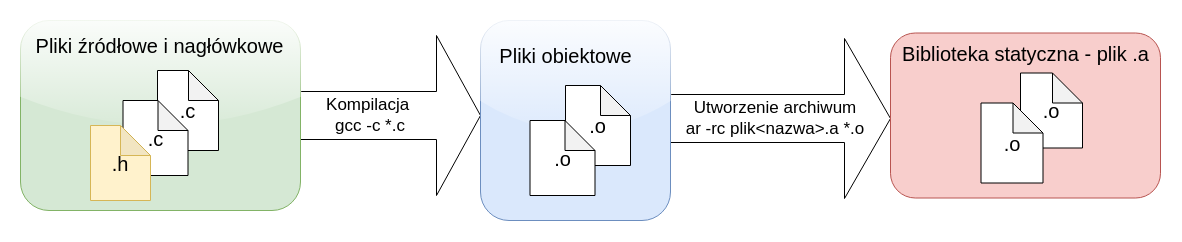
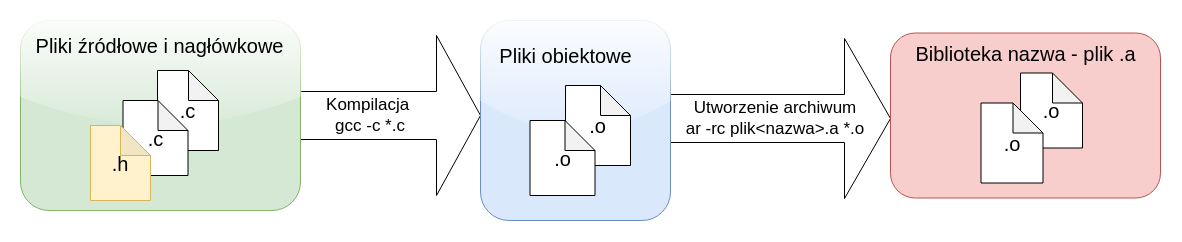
node "Biblioteka statyczna - plik .a": label "Biblioteka statyczna - plik .a" -> "Biblioteka nazwa - plik .a"
